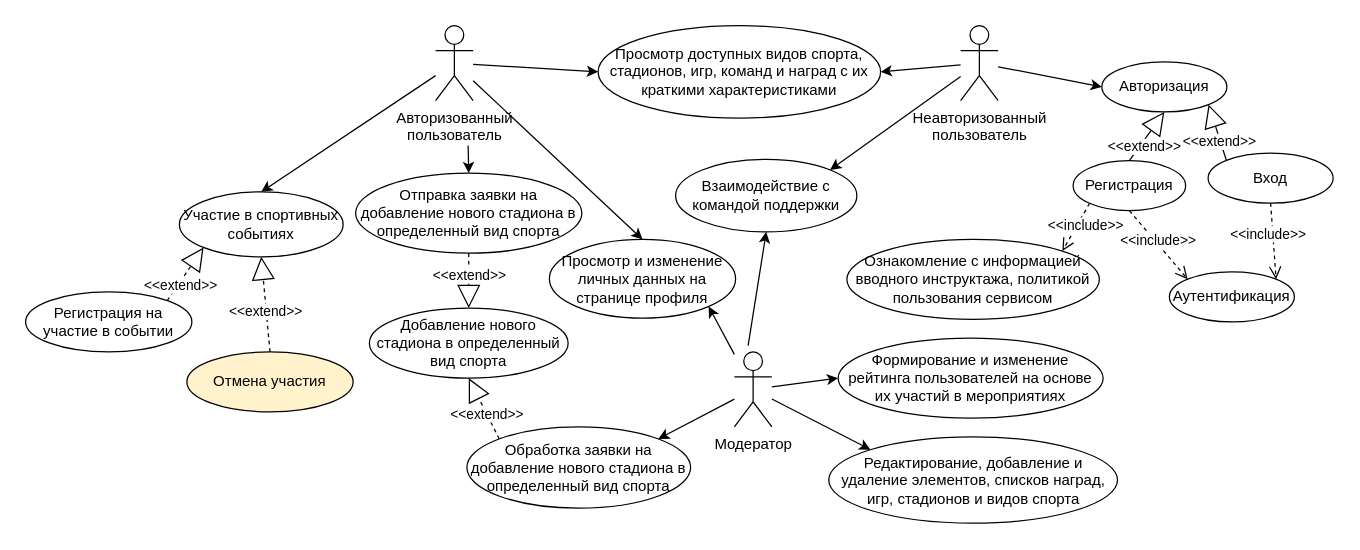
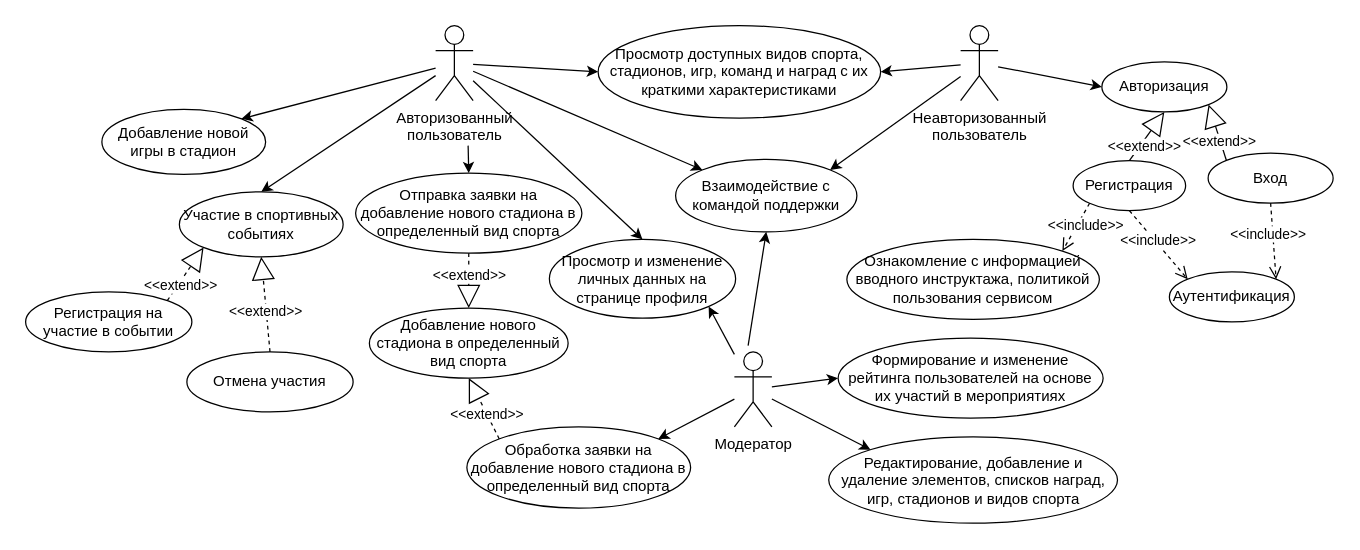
edge "Авторизованный пользователь" -> "Добавление новой игры в стадион": added
edge "Авторизованный пользователь" -> "Взаимодействие с командой поддержки": added
node "Добавление новой игры в стадион": added
node "Отмена участия": fillcolor #fff2cc -> #ffffff
